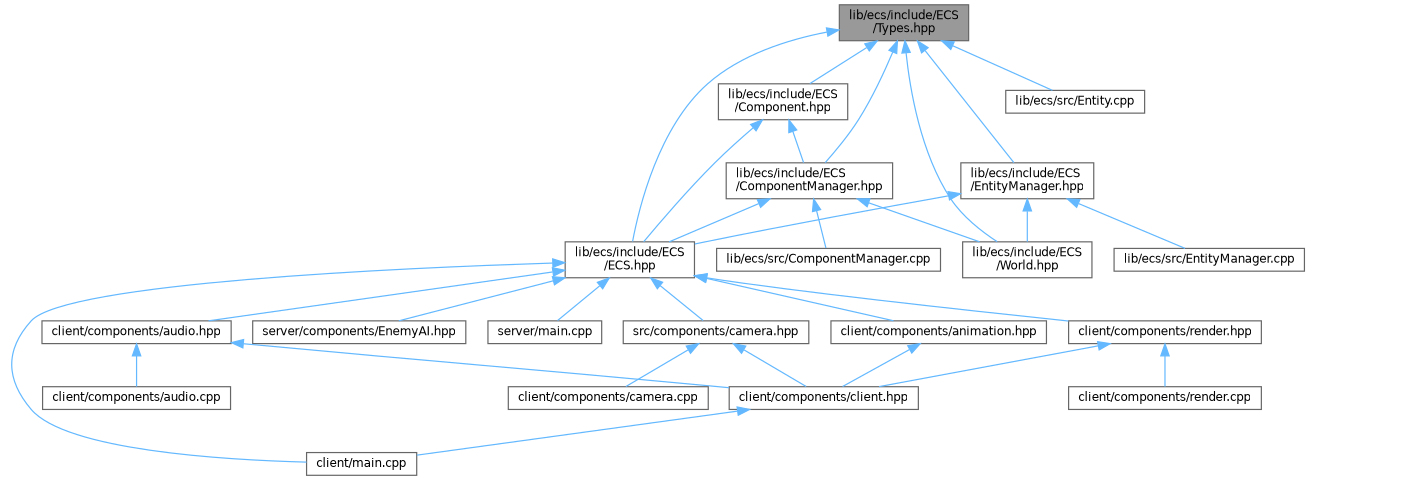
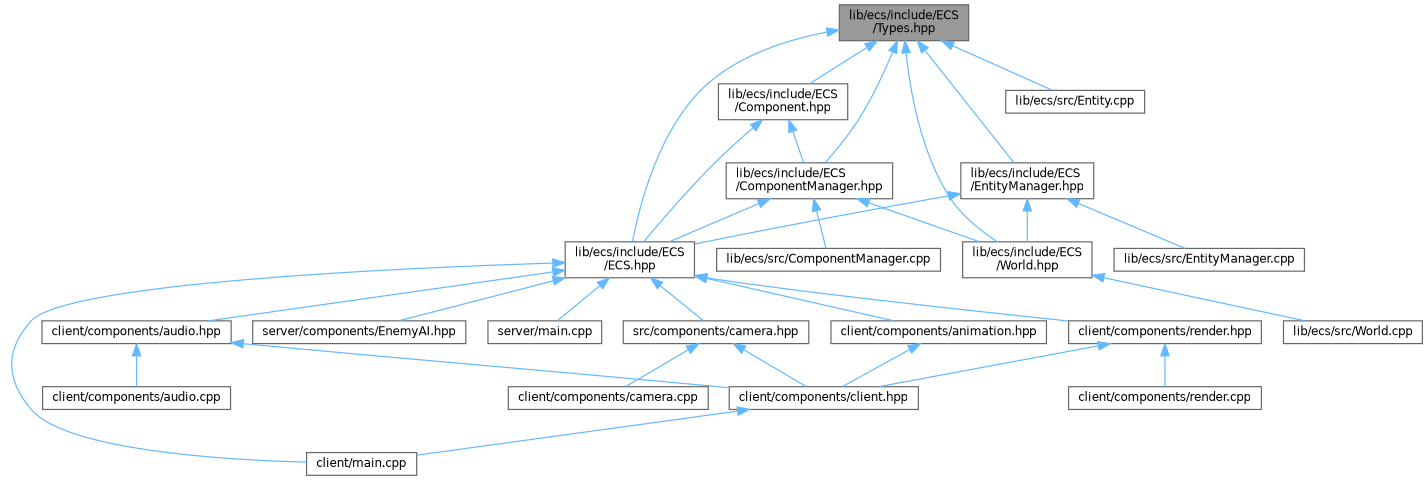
node "lib/ecs/src/World.cpp": added
